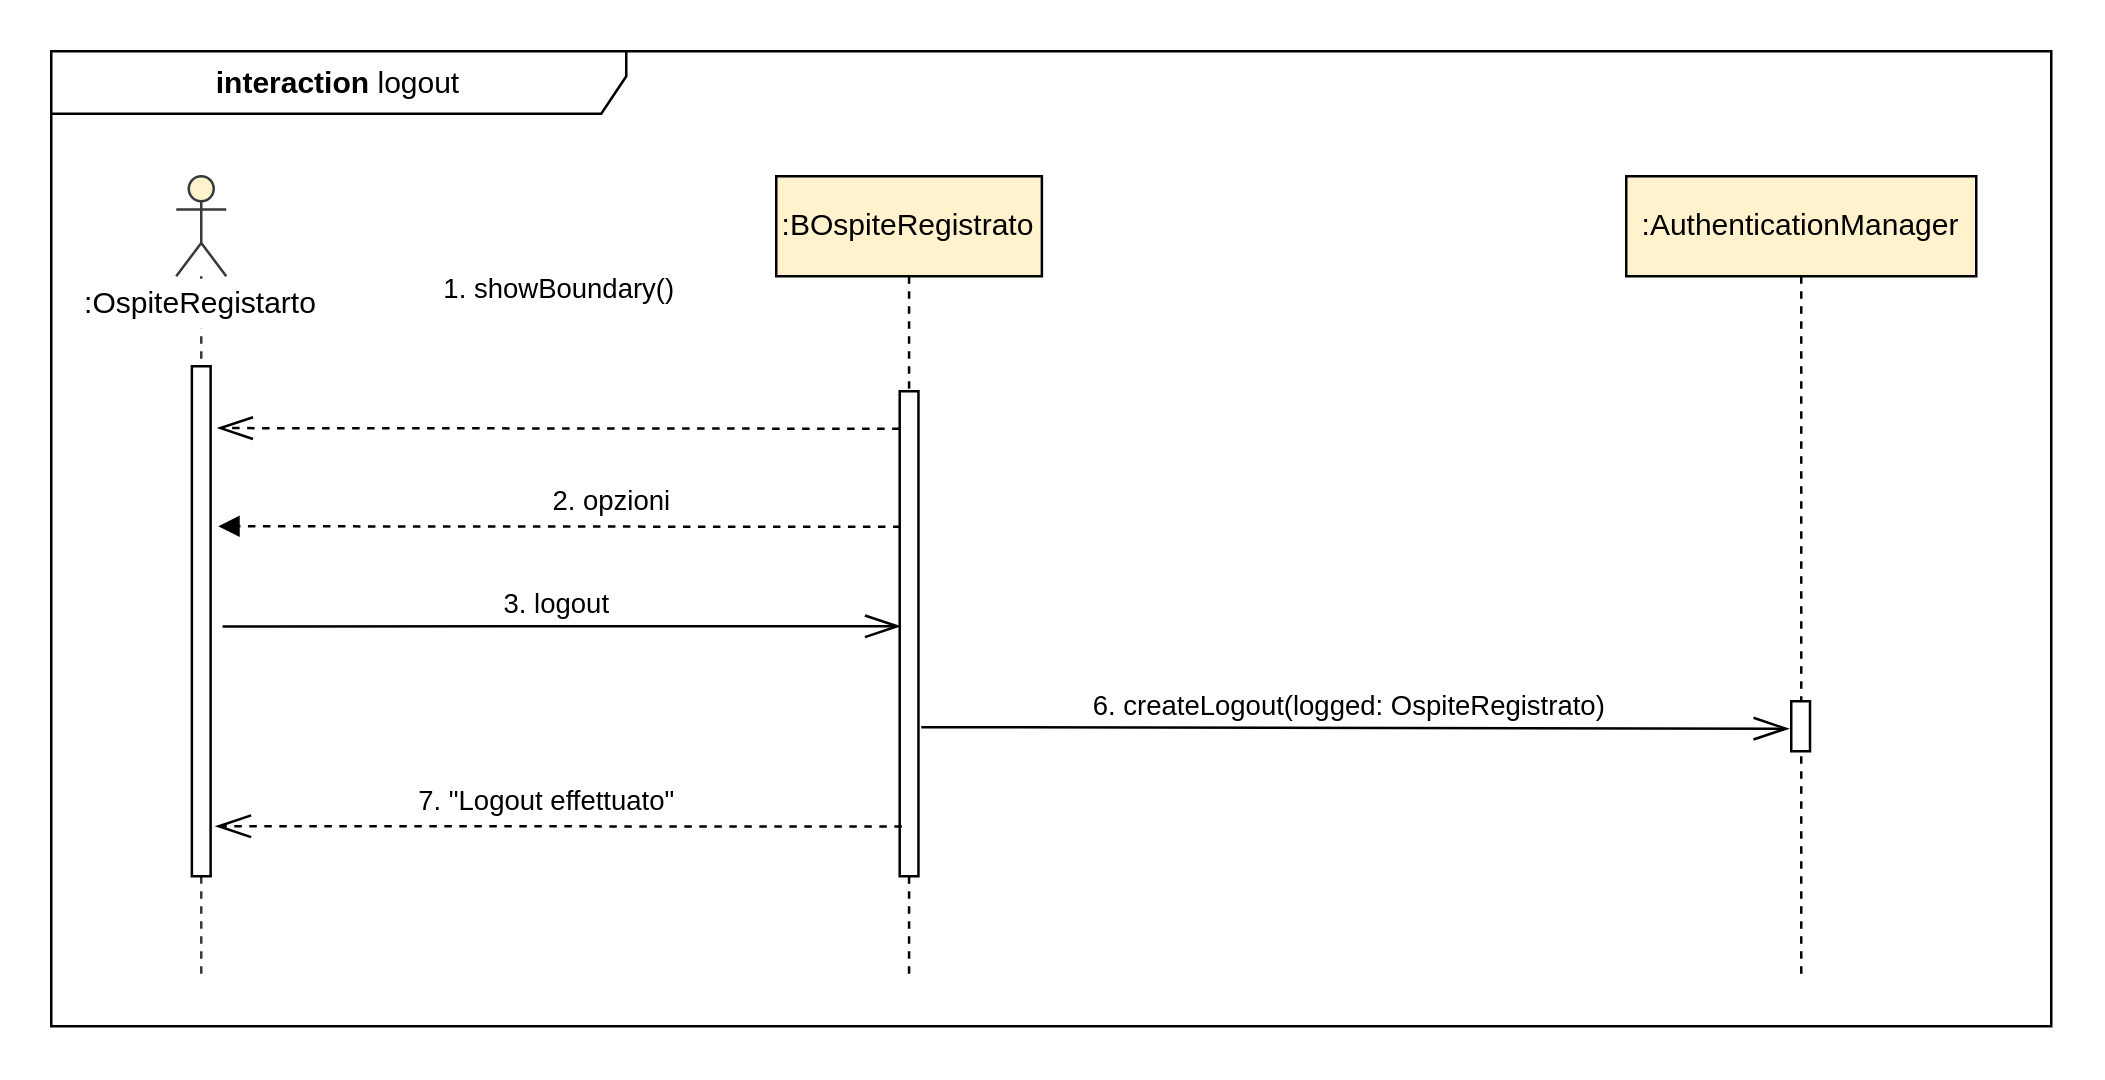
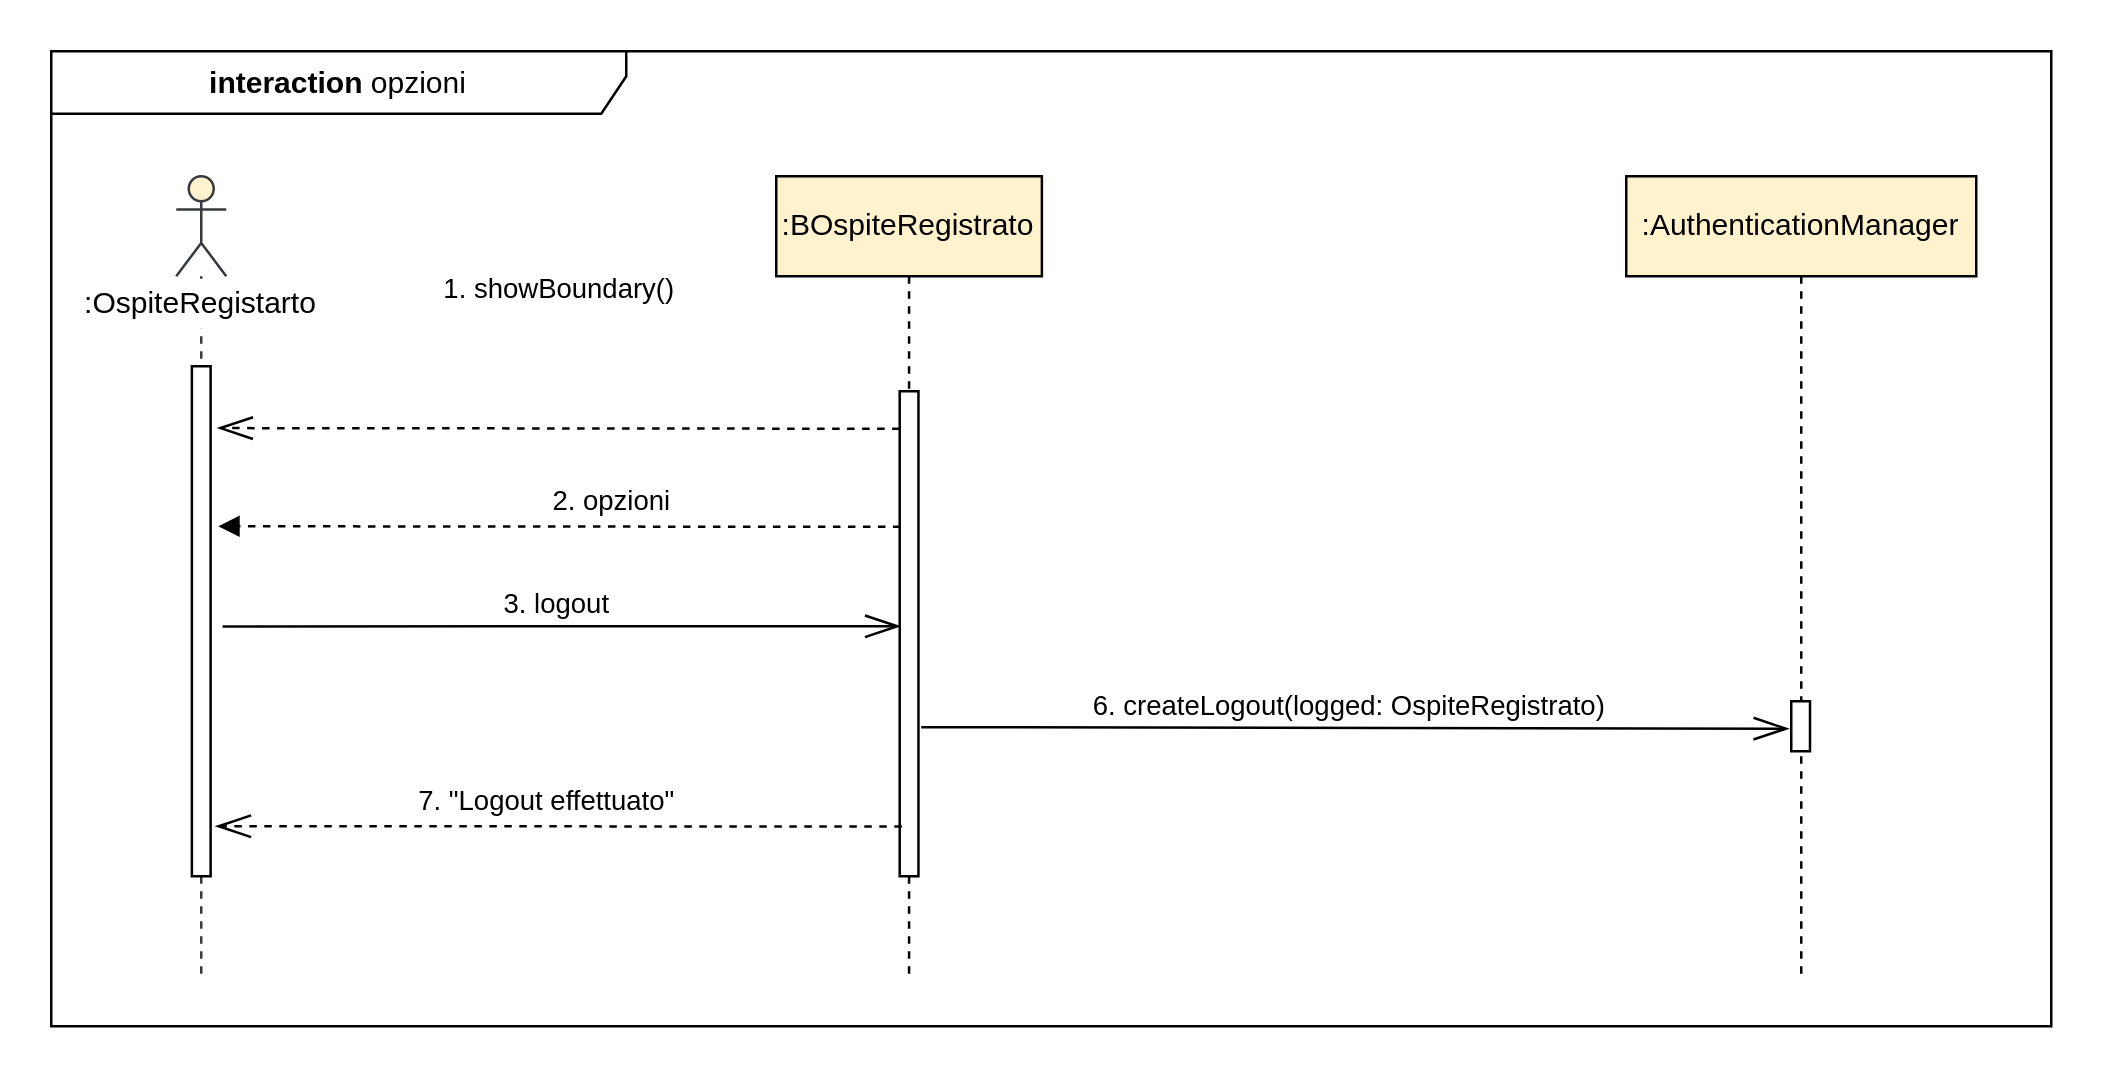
node "interaction logout": label "interaction logout" -> "interaction opzioni"
